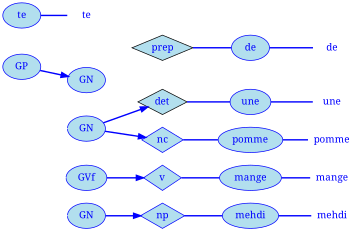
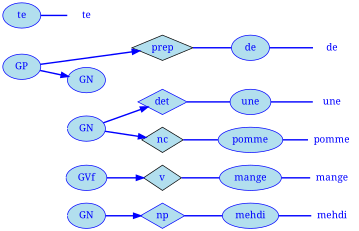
edge "GP" -> "prep": added
node "det": color black -> blue
node "nc": color blue -> black
node "v": color blue -> black
